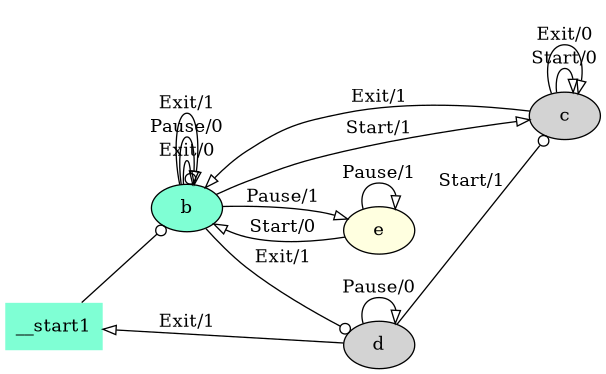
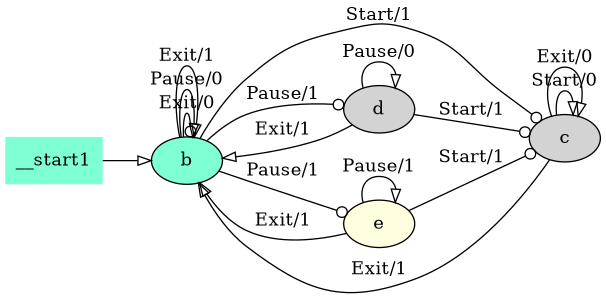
edge "b" -> "c": arrowhead onormal -> odot
edge "e" -> "c": added, label "Start/1"
edge "b" -> "e": arrowhead onormal -> odot
edge "e" -> "b": label "Start/0" -> "Exit/1"
edge "b" -> "d": label "Exit/1" -> "Pause/1"
edge "__start1" -> "b": arrowhead odot -> onormal
edge "d" -> "__start1": now "d" -> "b"
